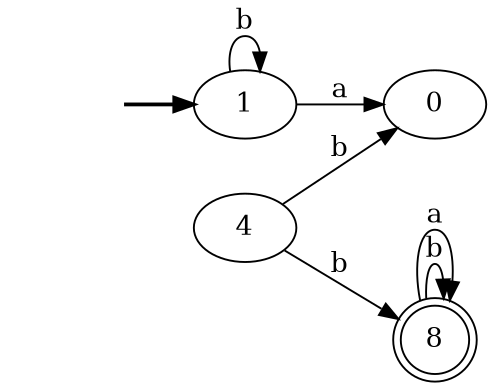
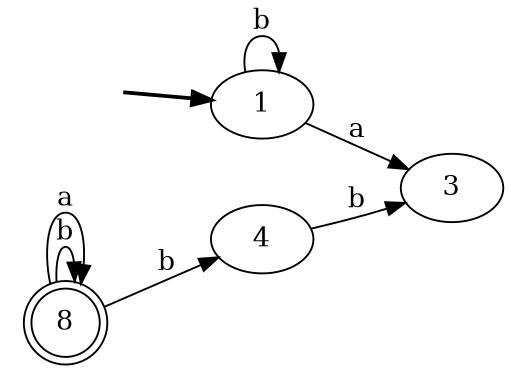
node "0": label "0" -> "3"
edge "4" -> "8": reversed
